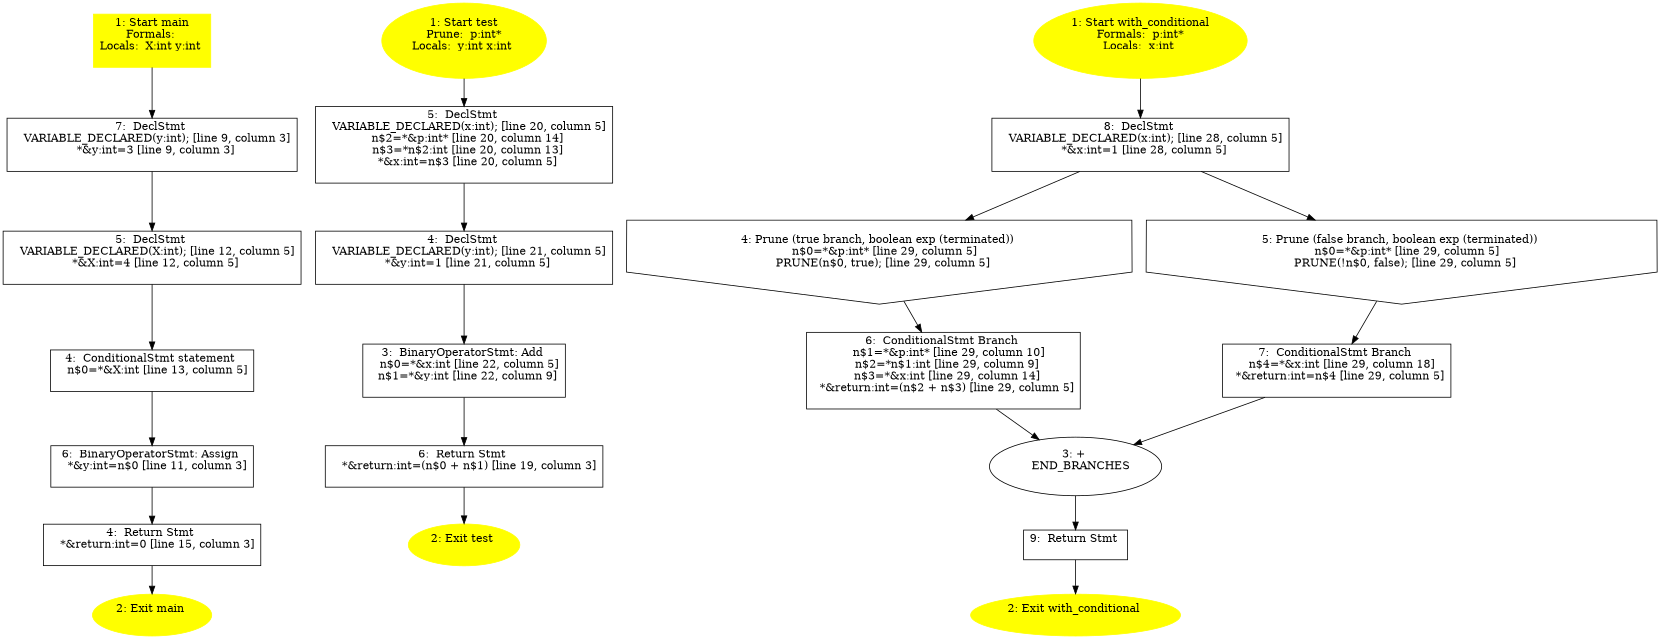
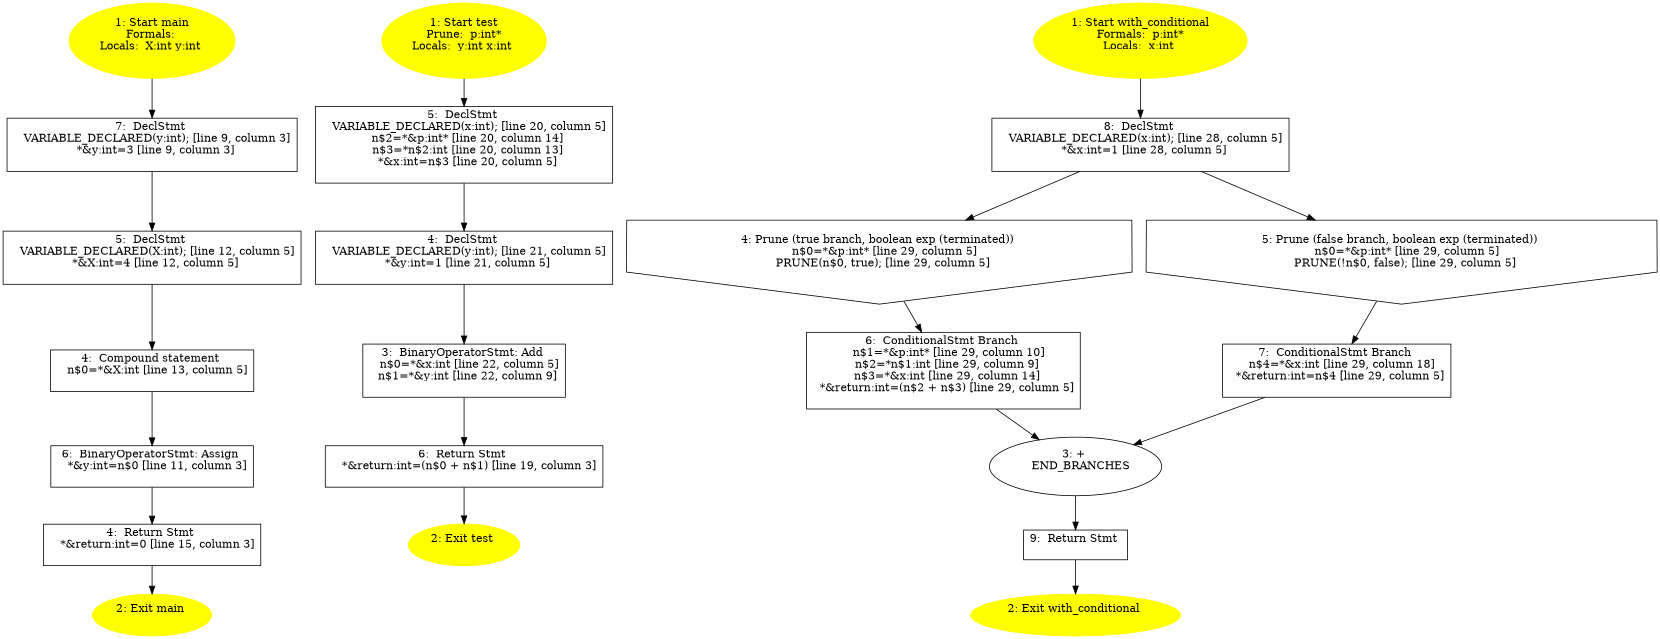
node "1: Start main Formals: Locals:  X:int y:int": shape box -> ellipse
node "4:  ConditionalStmt statement n$0=*&X:int [line 13, column 5]": label "4:  ConditionalStmt statement n$0=*&X:int [line 13, column 5]" -> "4:  Compound statement n$0=*&X:int [line 13, column 5]"
